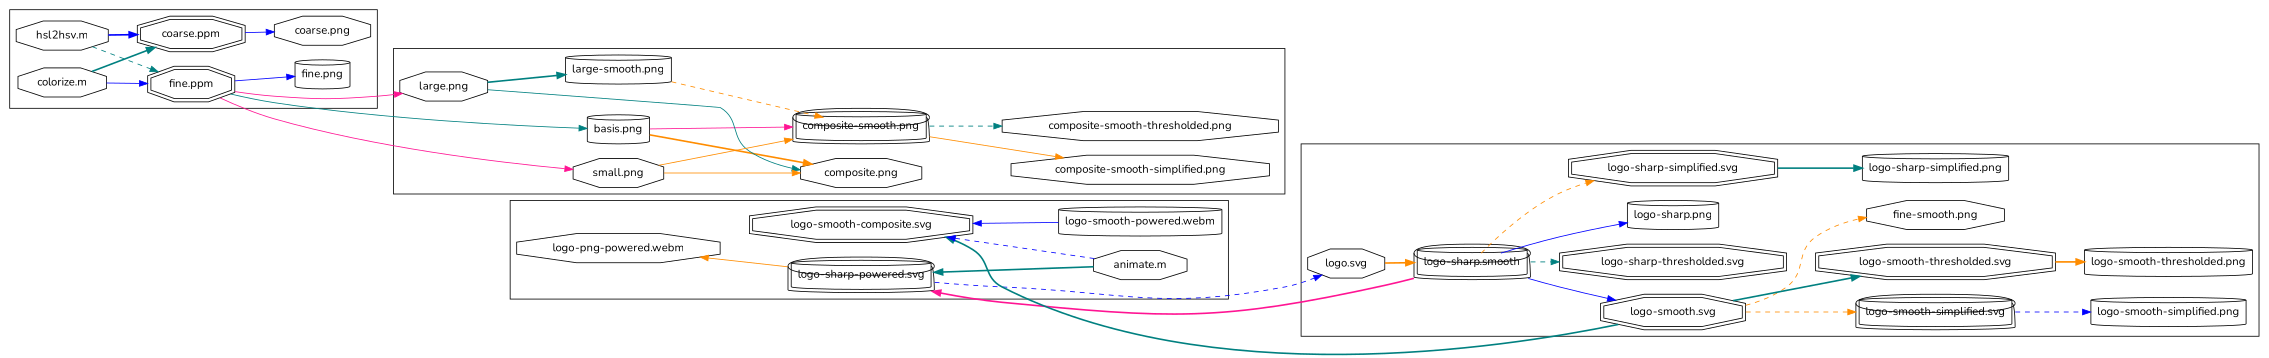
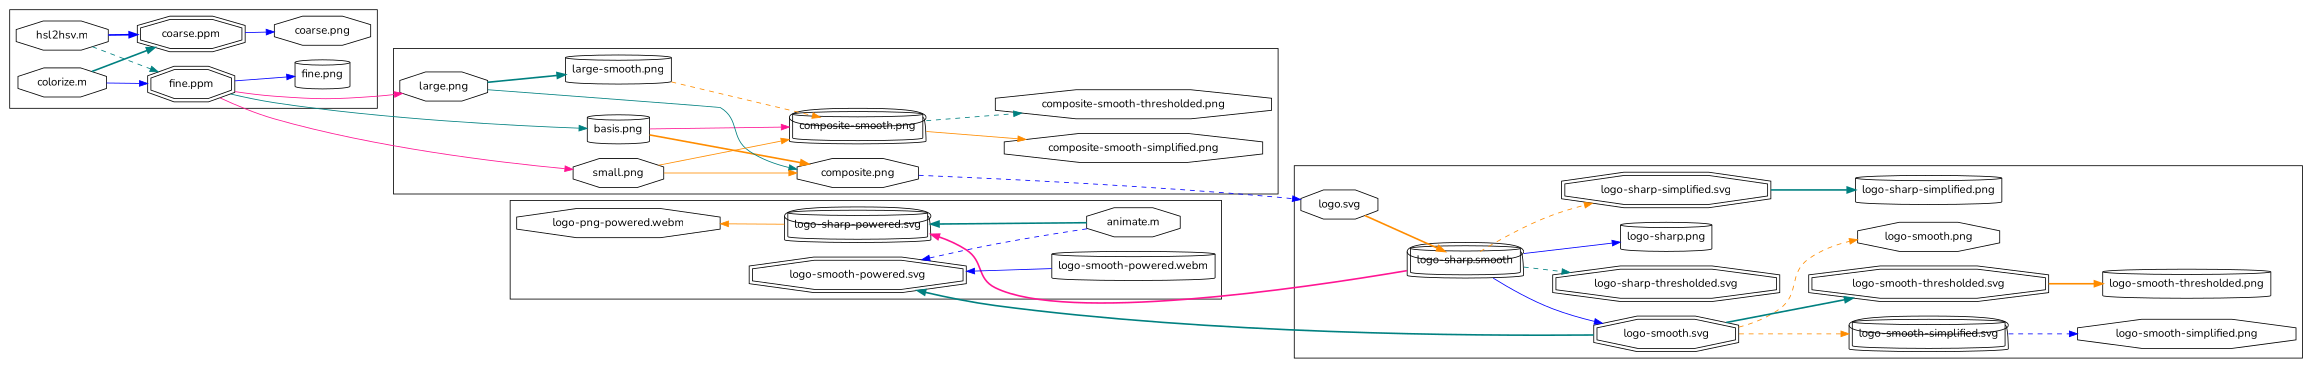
node "fine-smooth.png": label "fine-smooth.png" -> "logo-smooth.png"
node "logo-smooth-composite.svg": label "logo-smooth-composite.svg" -> "logo-smooth-powered.svg"
edge "logo-sharp-powered.svg" -> "logo.svg": now "composite.png" -> "logo.svg"
node "logo-smooth-simplified.png": shape cylinder -> octagon
